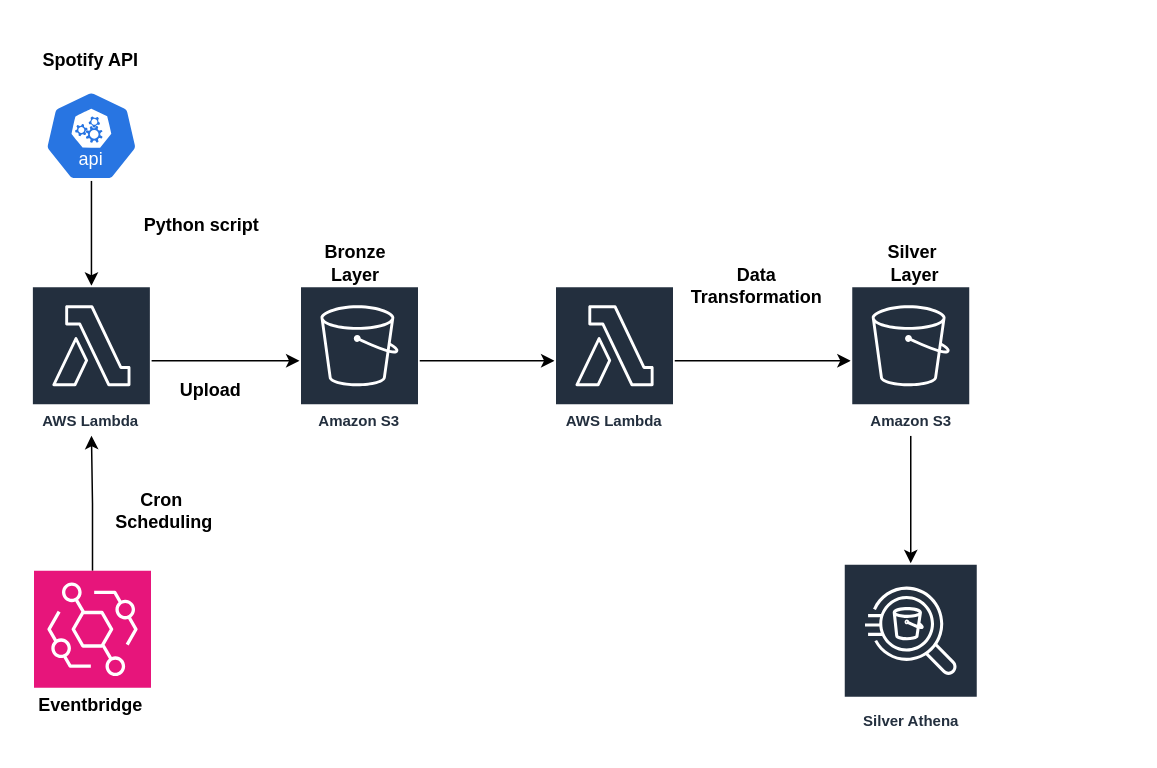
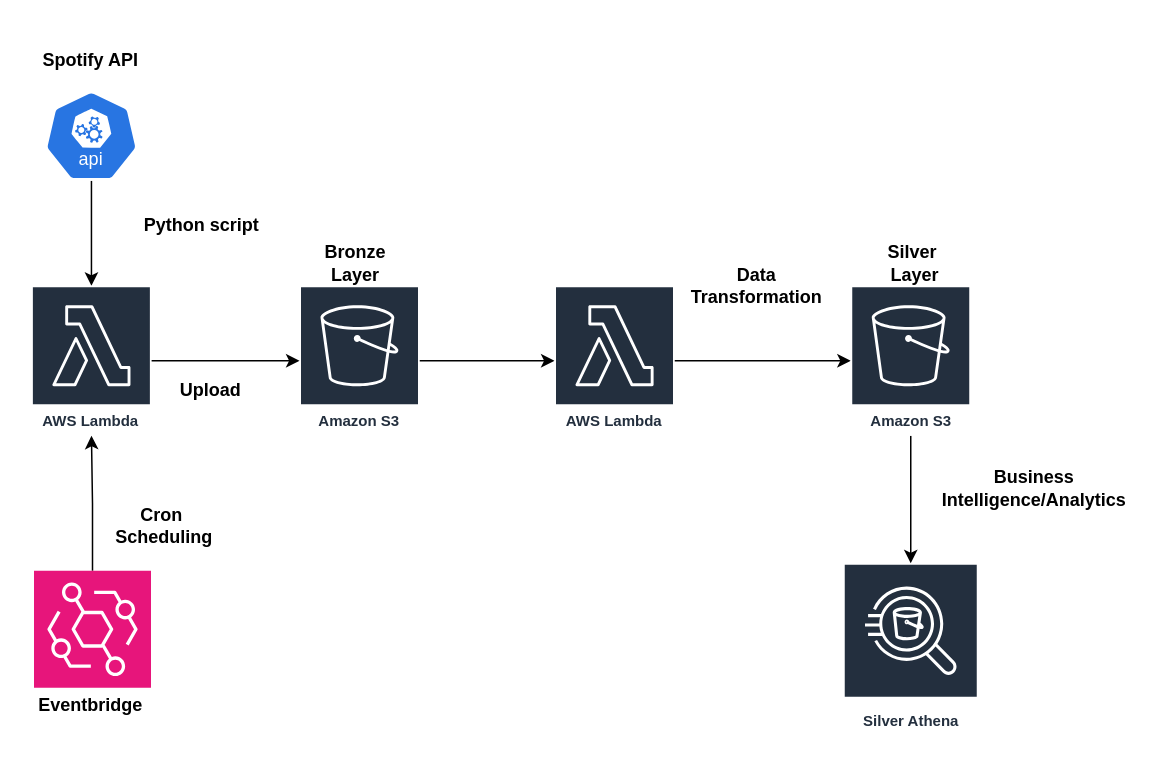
node "Business Intelligence/Analytics": added
node "Cron Scheduling": moved (164, 511) -> (164, 526)
